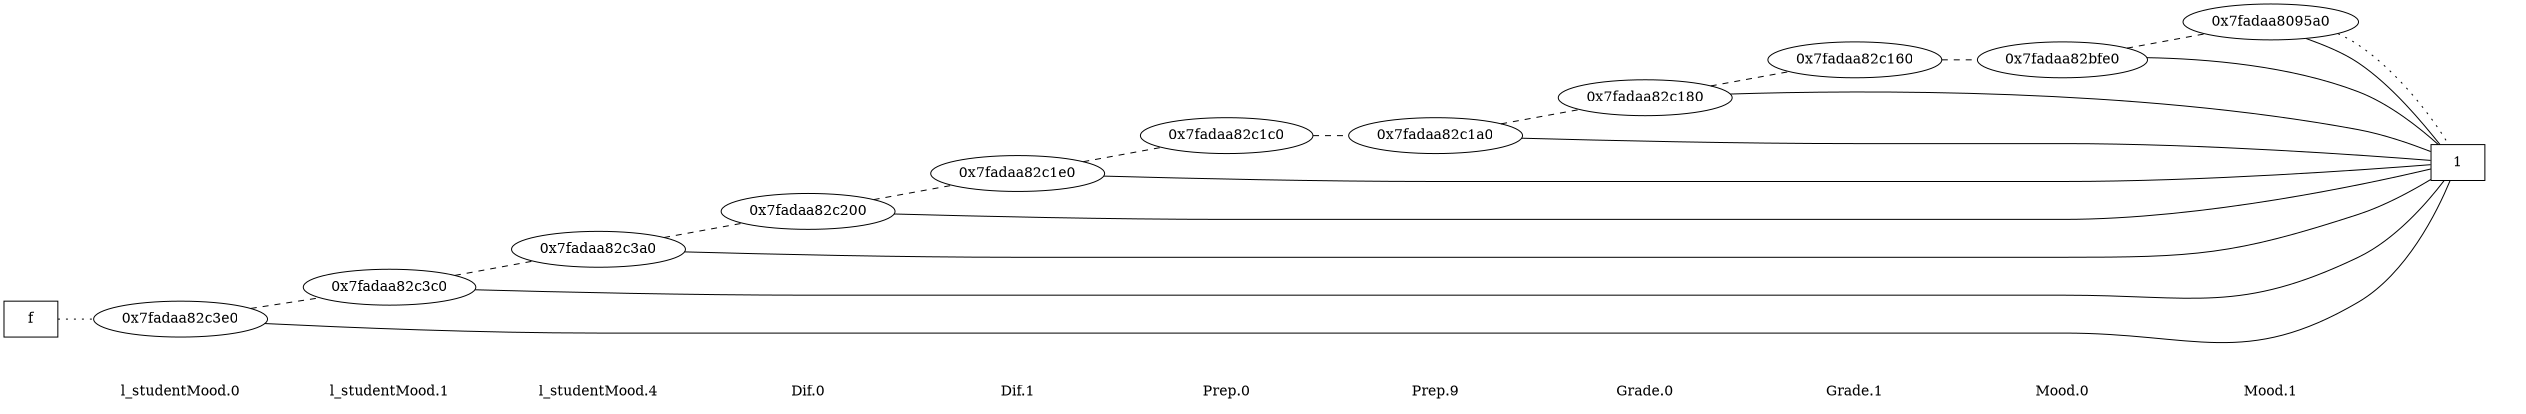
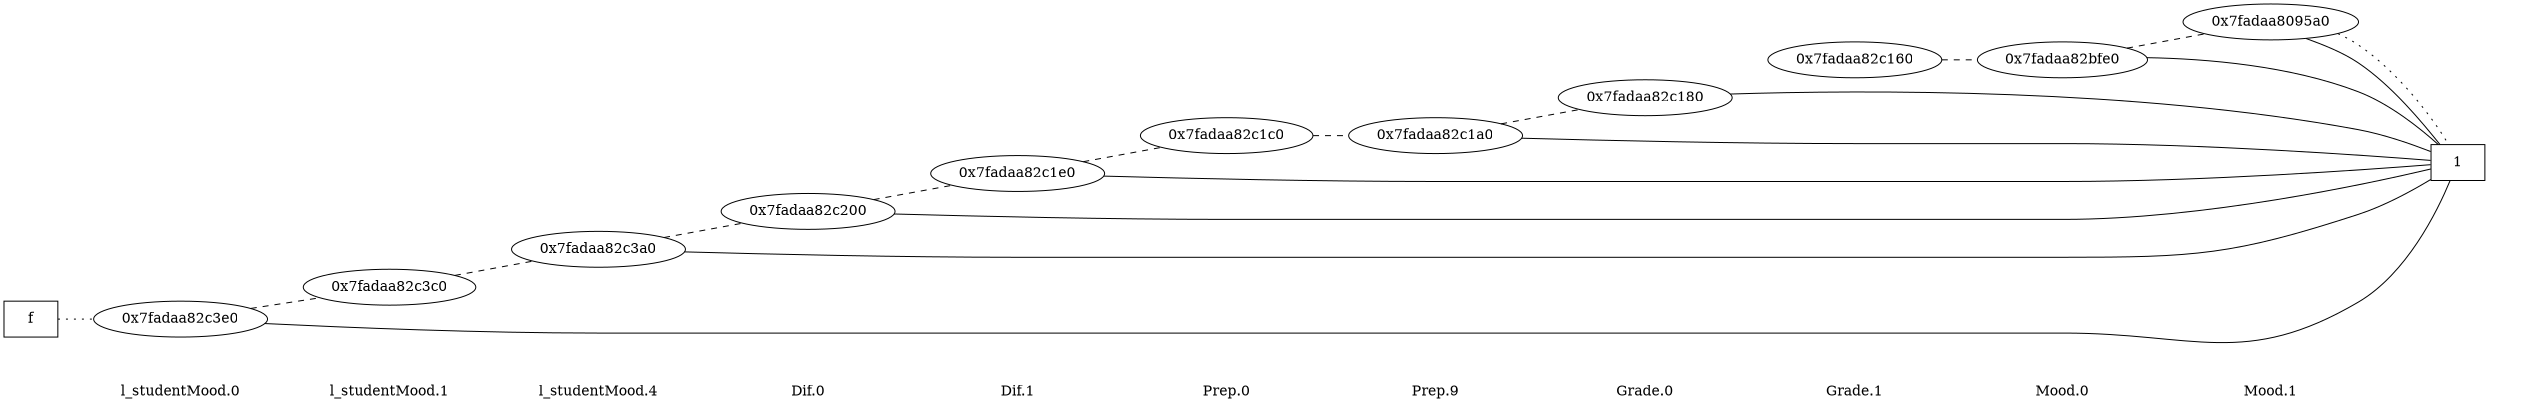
edge "0x7fadaa82c160" -- "0x7fadaa82c180": removed
edge "1" -- "0x7fadaa82c3c0": removed
